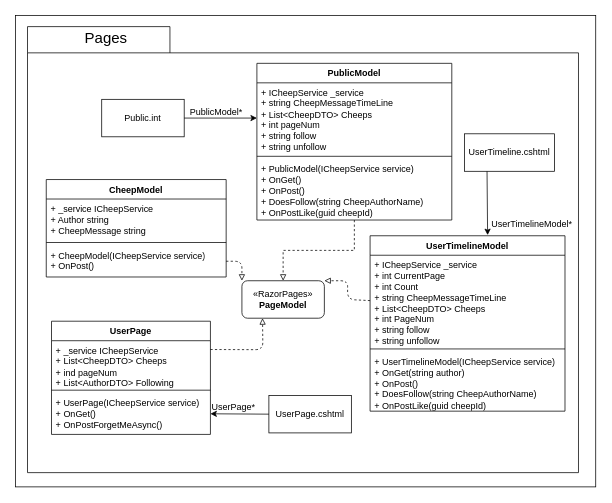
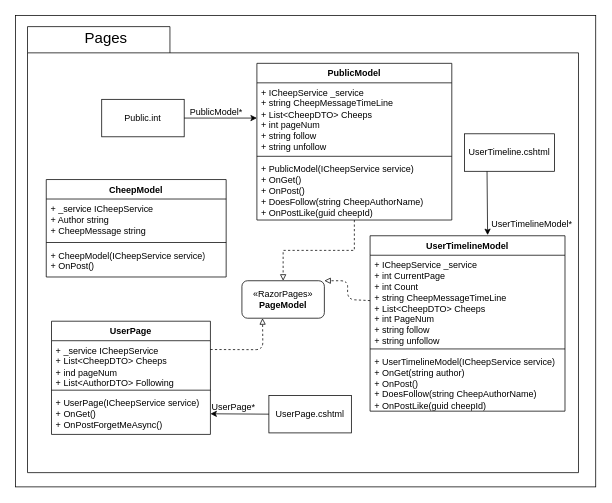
edge "+ CheepModel(ICheepService service) + OnPost()" -> "«RazorPages» PageModel": removed
